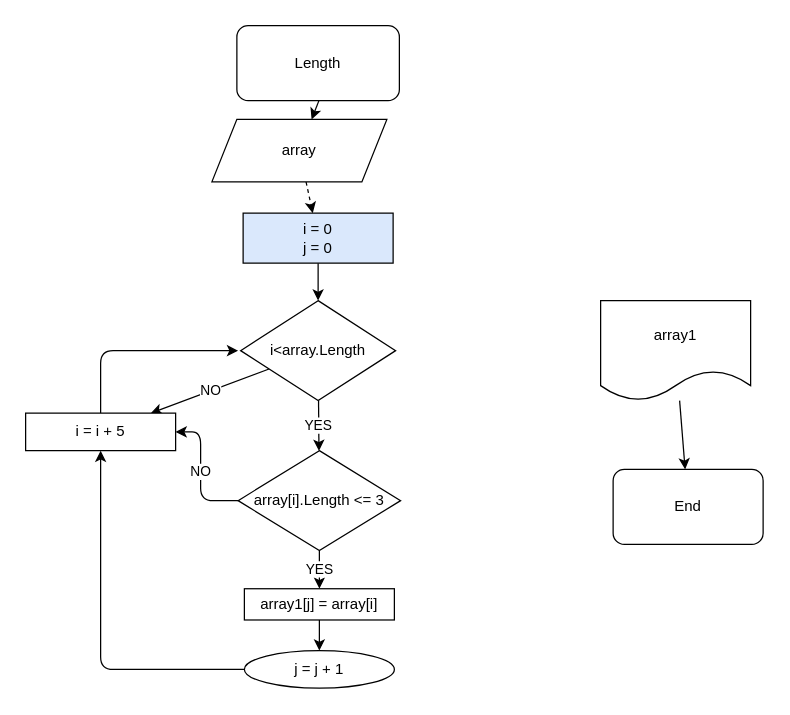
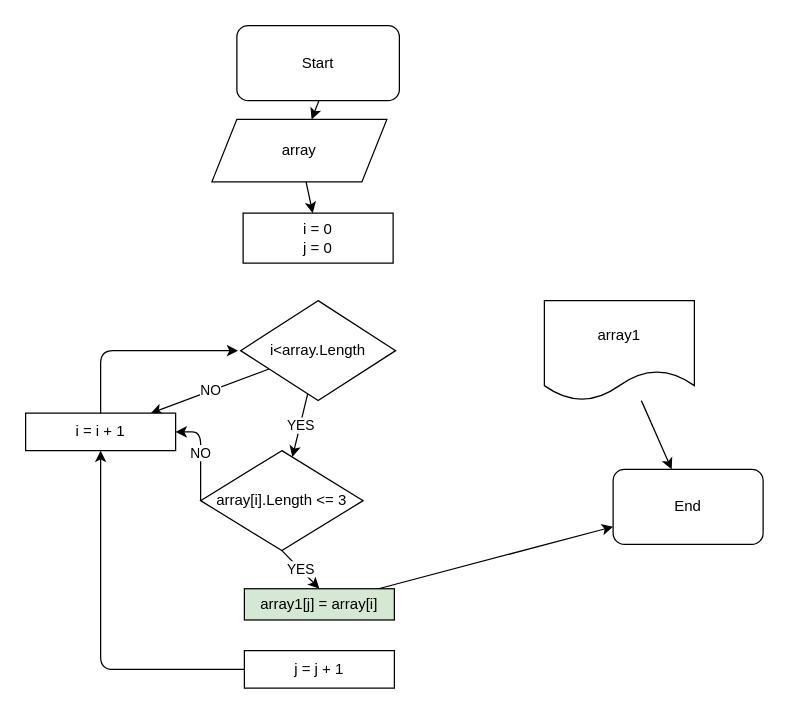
node "Length": label "Length" -> "Start"
edge "array" -> "i = 0 j = 0": style dashed -> solid
node "i = 0 j = 0": fillcolor #dae8fc -> #ffffff
edge "i = 0 j = 0" -> "i<array.Length": removed
node "array1": moved (676, 351) -> (619, 351)
node "i = i + 5": label "i = i + 5" -> "i = i + 1"
node "array[i].Length <= 3": moved (319, 501) -> (282, 501)
node "array1[j] = array[i]": fillcolor #ffffff -> #d5e8d4
edge "array1[j] = array[i]" -> "j = j + 1": now "array1[j] = array[i]" -> "End"
node "j = j + 1": shape ellipse -> rectangle
